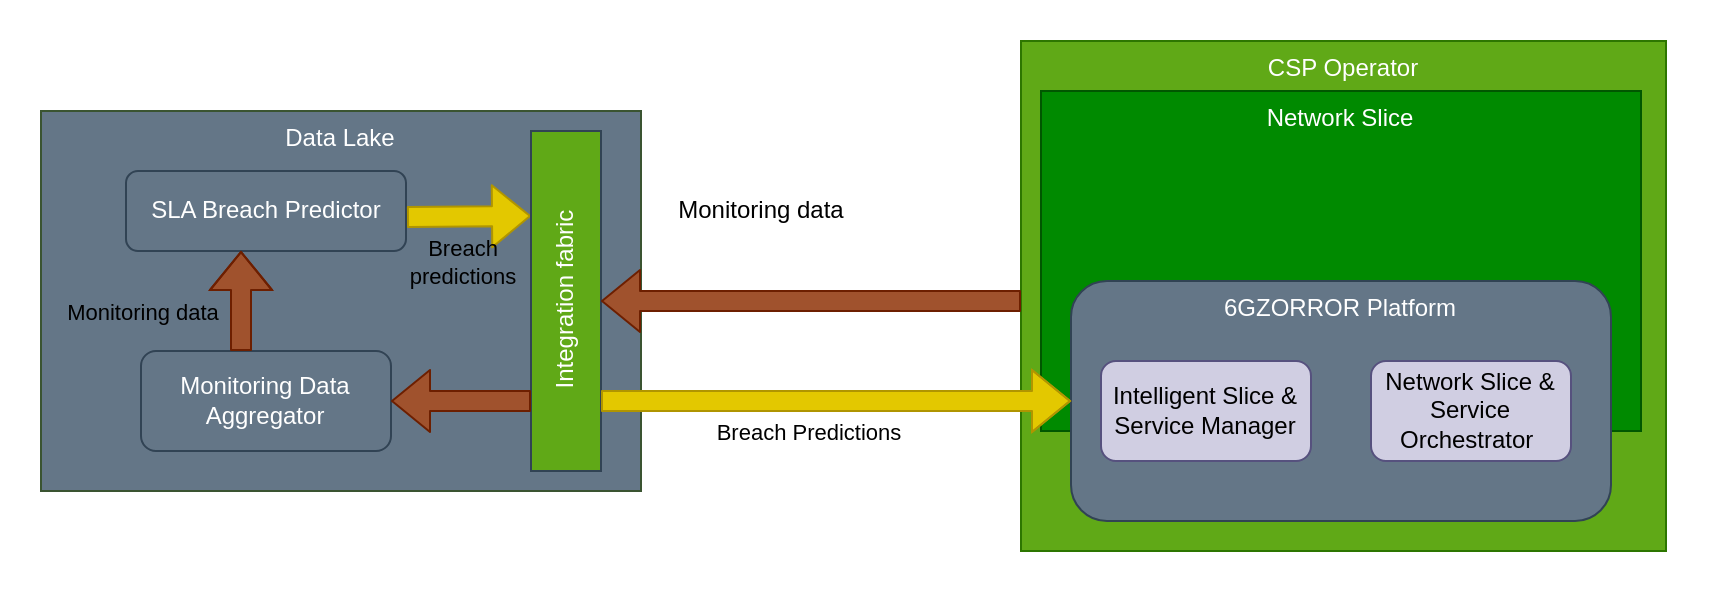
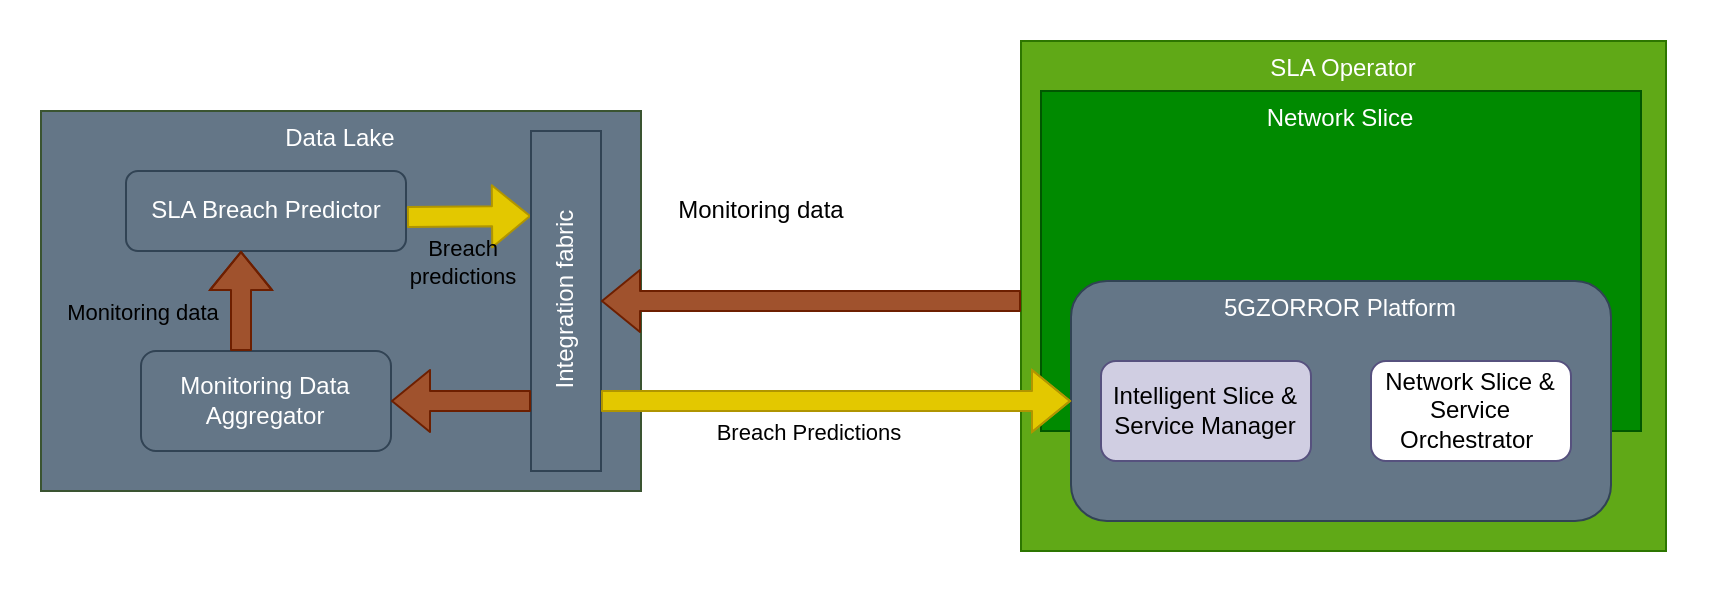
node "CSP Operator": label "CSP Operator" -> "SLA Operator"
node "Integration fabric": fillcolor #60a917 -> #647687
node "6GZORROR Platform": label "6GZORROR Platform" -> "5GZORROR Platform"
node "Network Slice & Service Orchestrator": fillcolor #d0cee2 -> #ffffff
